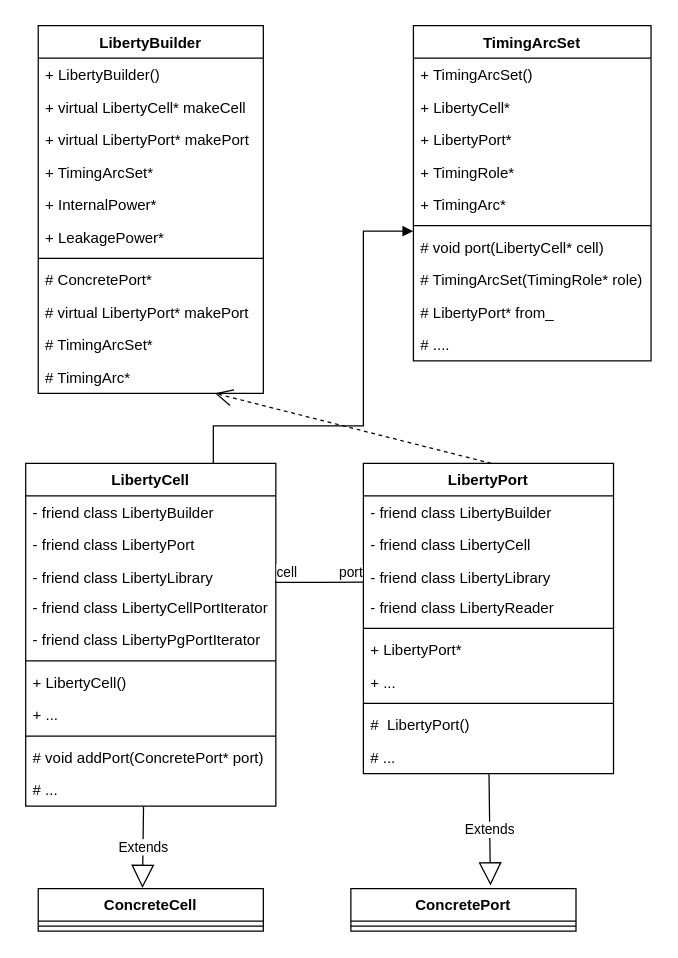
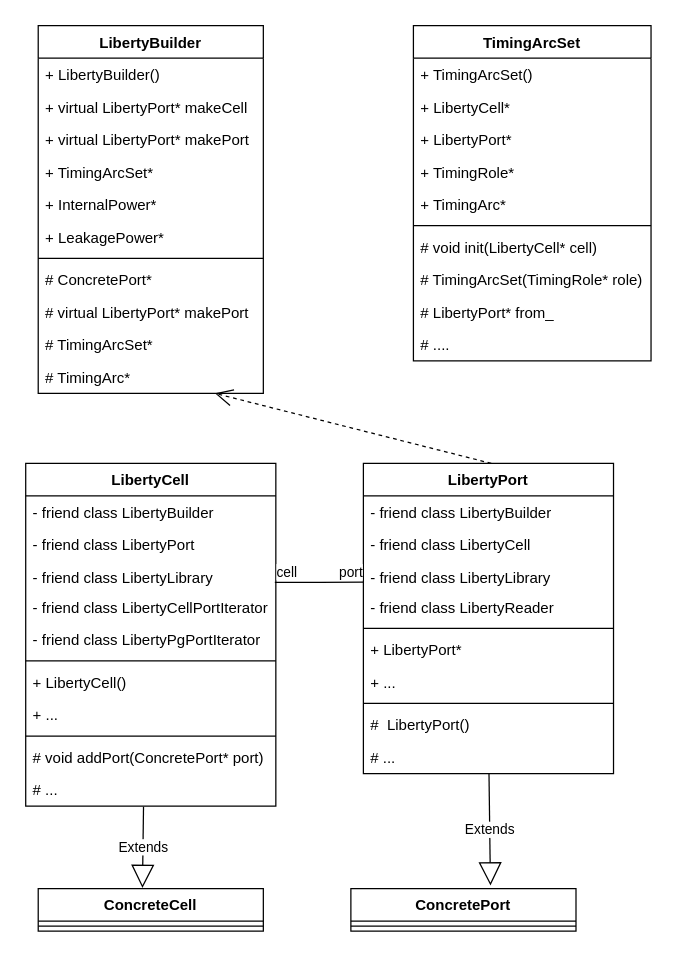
node "+ virtual LibertyCell* makeCell": label "+ virtual LibertyCell* makeCell" -> "+ virtual LibertyPort* makeCell"
node "# void port(LibertyCell* cell)": label "# void port(LibertyCell* cell)" -> "# void init(LibertyCell* cell)"
edge "LibertyCell" -> "+ TimingArc*": removed
